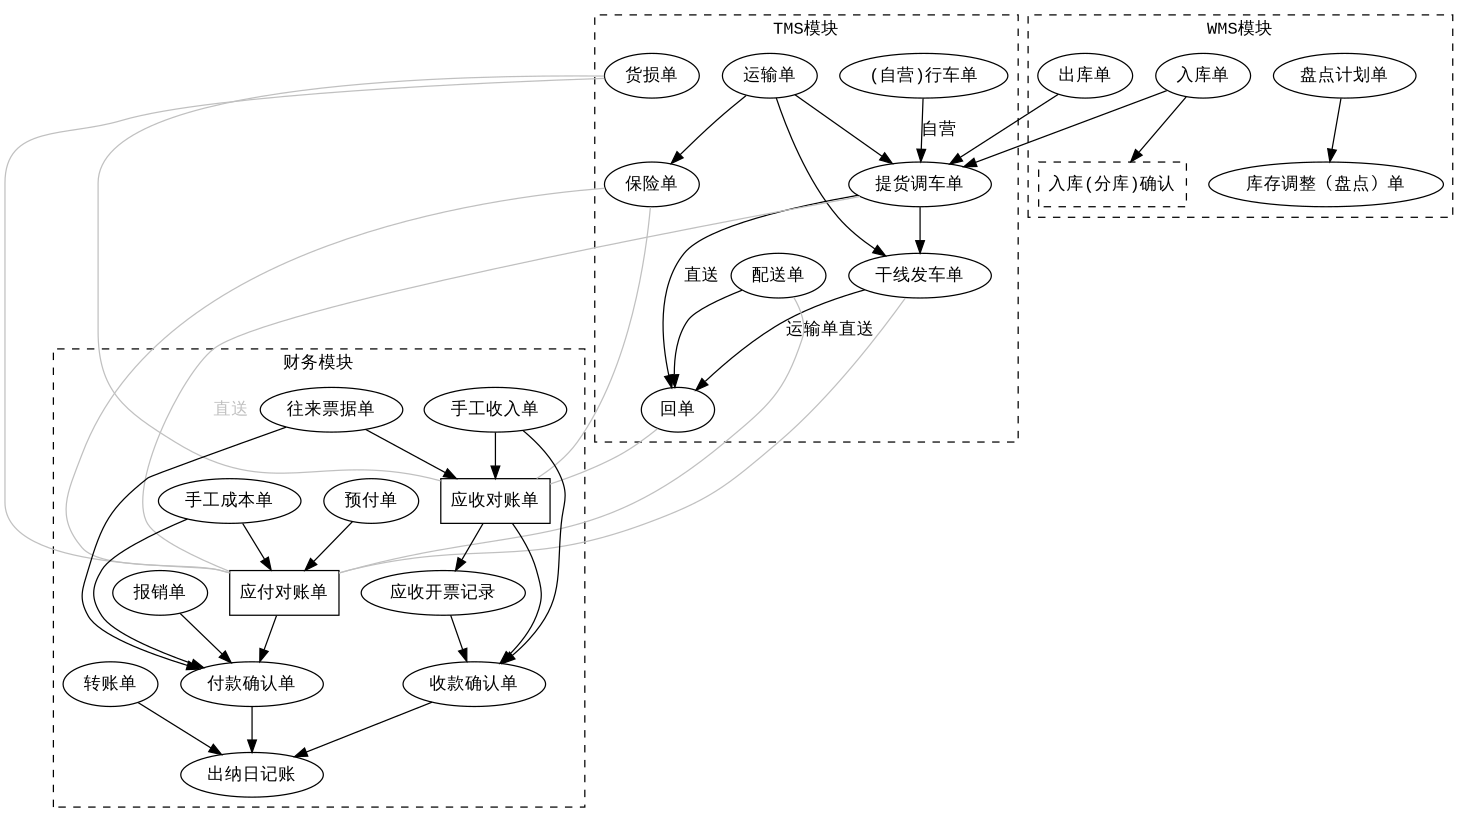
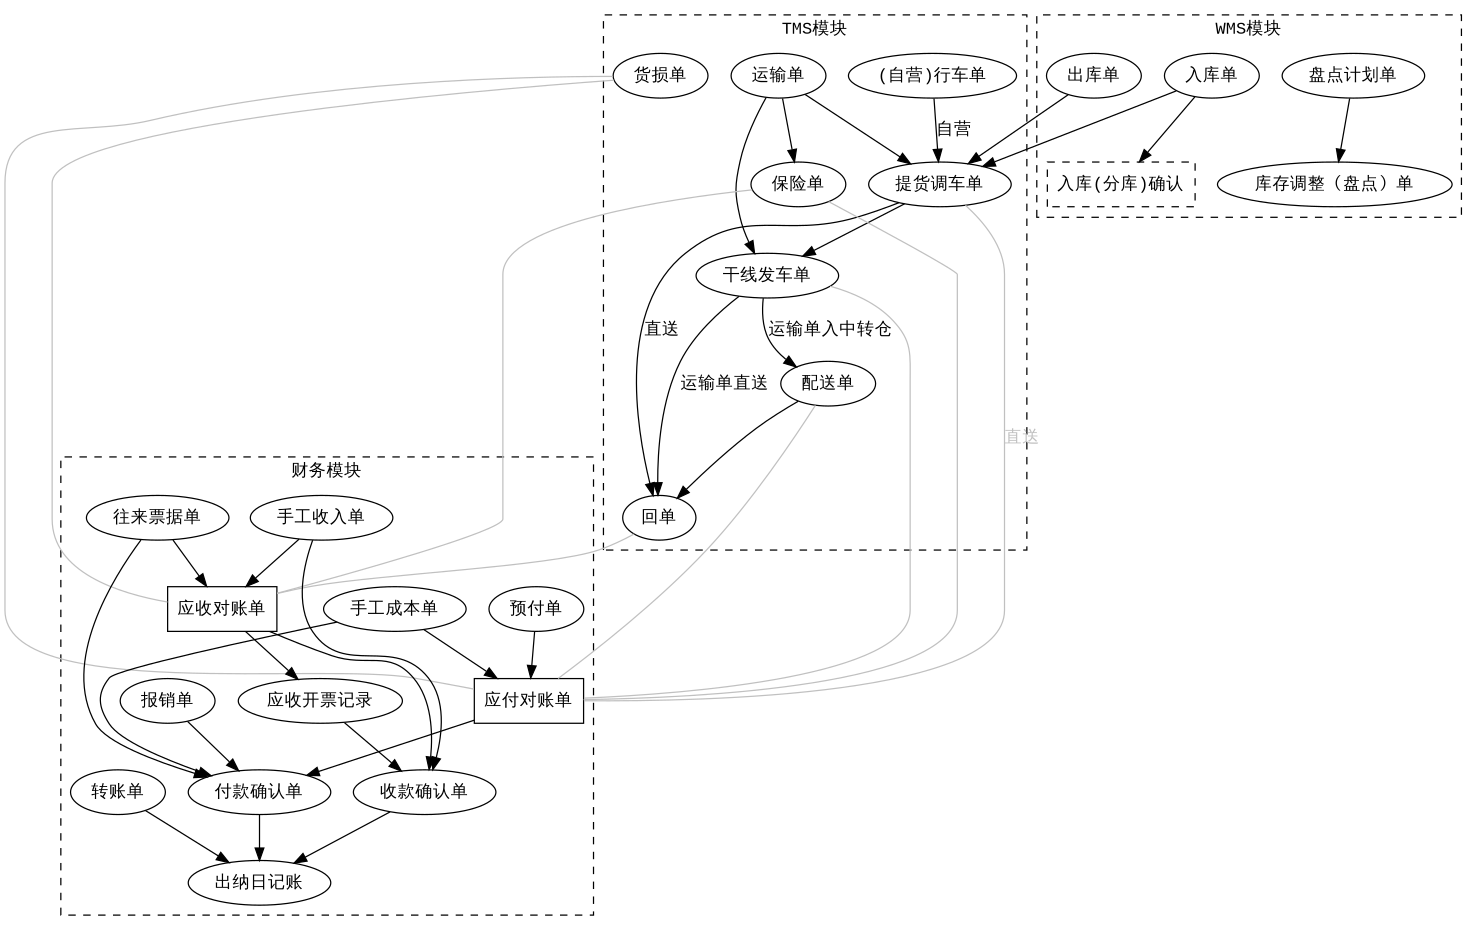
edge "干线发车单" -> "配送单": added, label "运输单入中转仓"
